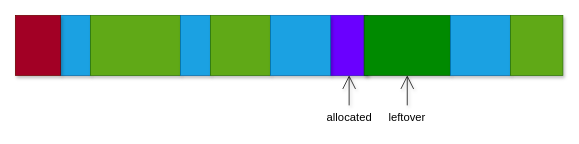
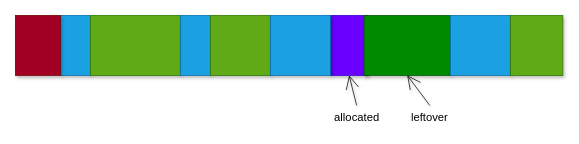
node "allocated": moved (349, 117) -> (357, 117)
node "leftover": moved (407, 117) -> (430, 117)
